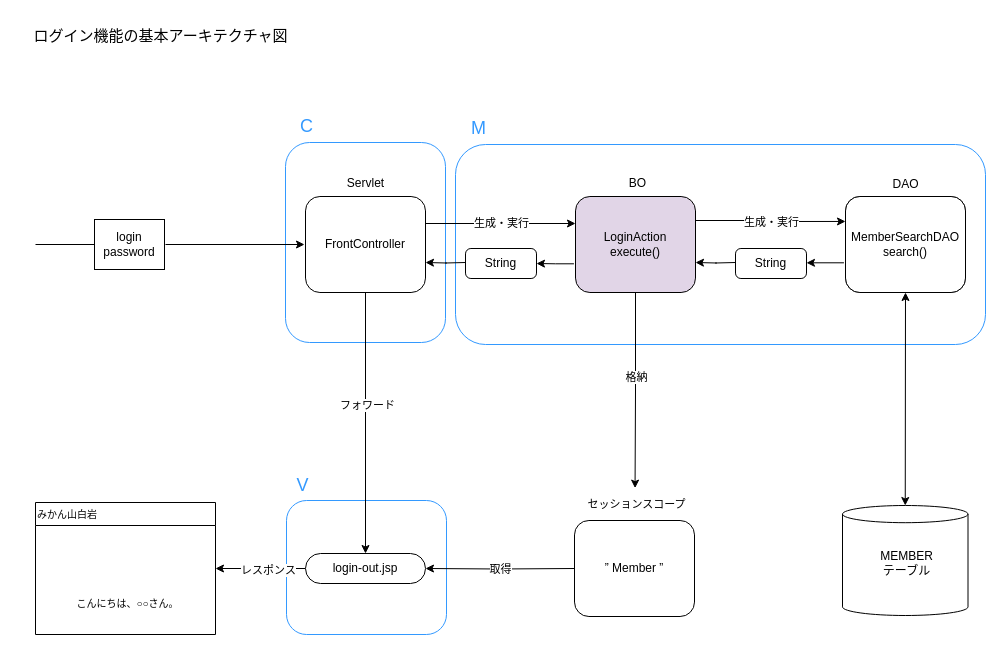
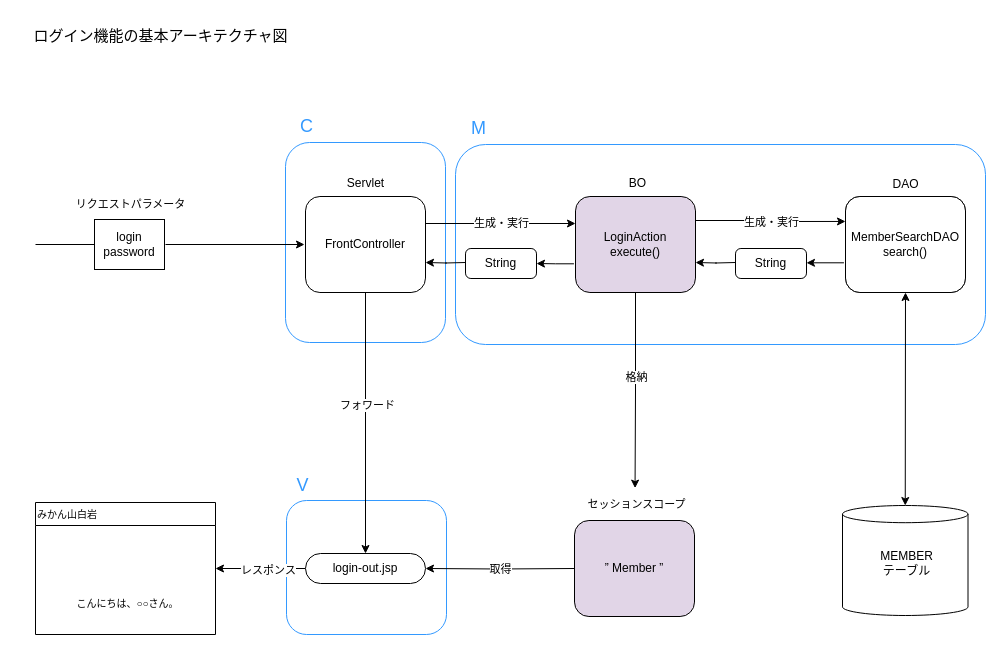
node "リクエストパラメータ": added
node "” Member ”": fillcolor #ffffff -> #e1d5e7
